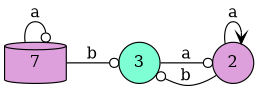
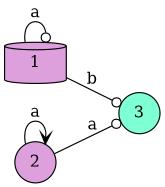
node "7": label "7" -> "1"
edge "3" -> "2": removed, label "a"
edge "2" -> "3": label "b" -> "a"
